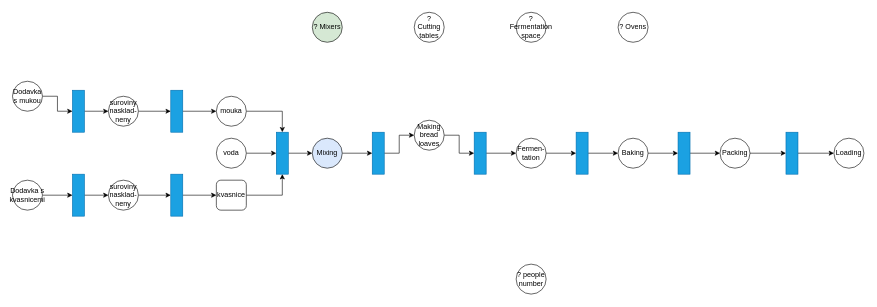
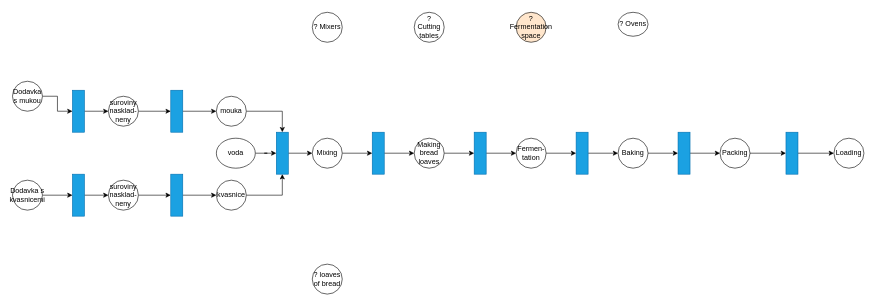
node "? Mixers": fillcolor #d5e8d4 -> #ffffff
node "? Fermentation space": fillcolor #ffffff -> #ffe6cc
node "? Ovens": size 30x30 -> 30x24
node "Making bread loaves": moved (429, 135) -> (429, 153)
node "voda": size 30x30 -> 39x30
node "Mixing": fillcolor #dae8fc -> #ffffff
node "kvasnice": shape rounded rectangle -> ellipse
node "? loaves of bread": added
node "? people number": removed
